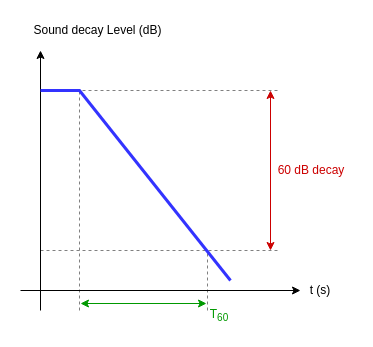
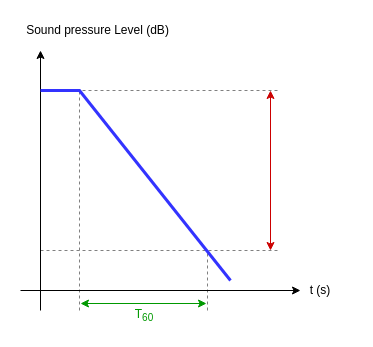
node "Sound decay Level (dB)": label "Sound decay Level (dB)" -> "Sound pressure Level (dB)"
node "60 dB decay": removed
node "T60": moved (220, 316) -> (145, 316)
